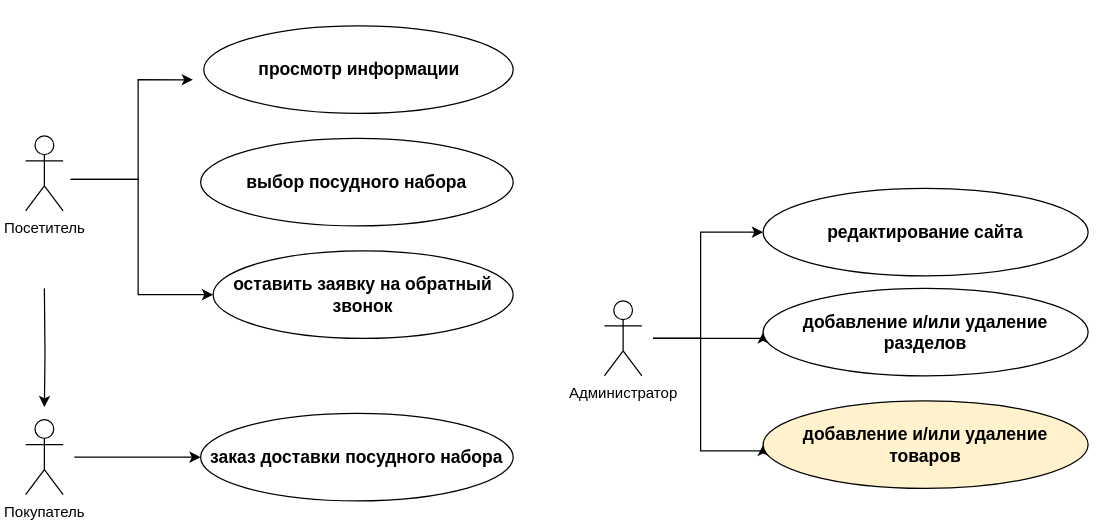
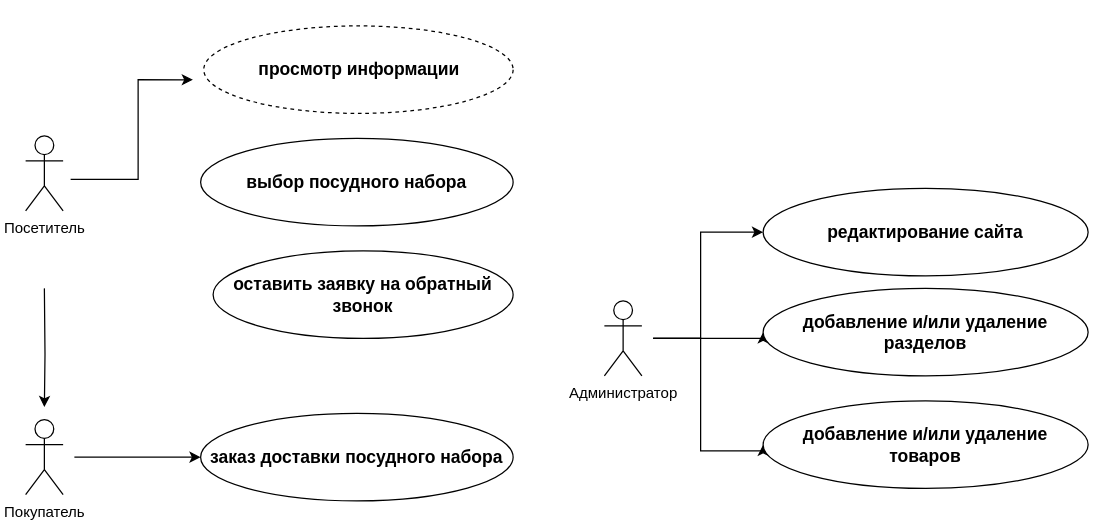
node "просмотр информации": style solid -> dashed
edge "Посетитель" -> "оставить заявку на обратный звонок": removed
node "добавление и/или удаление товаров": fillcolor #fff2cc -> #ffffff
